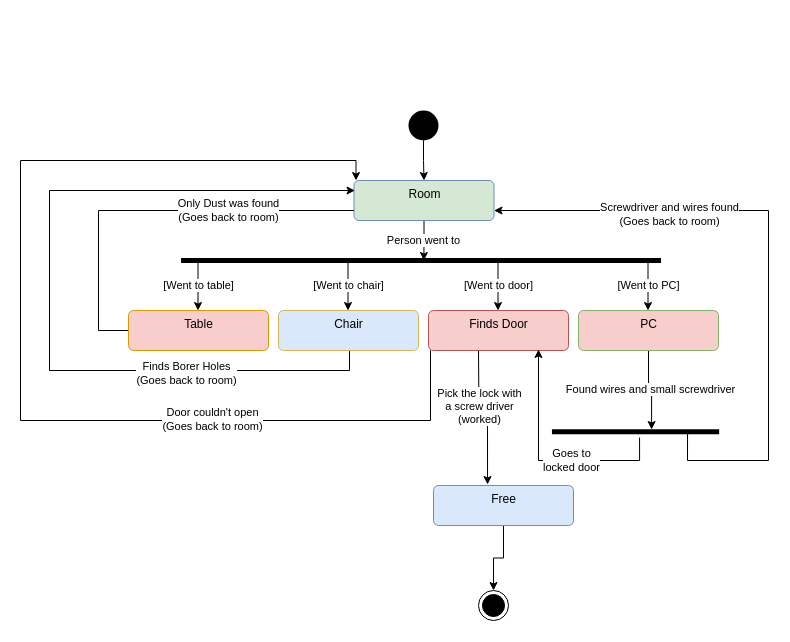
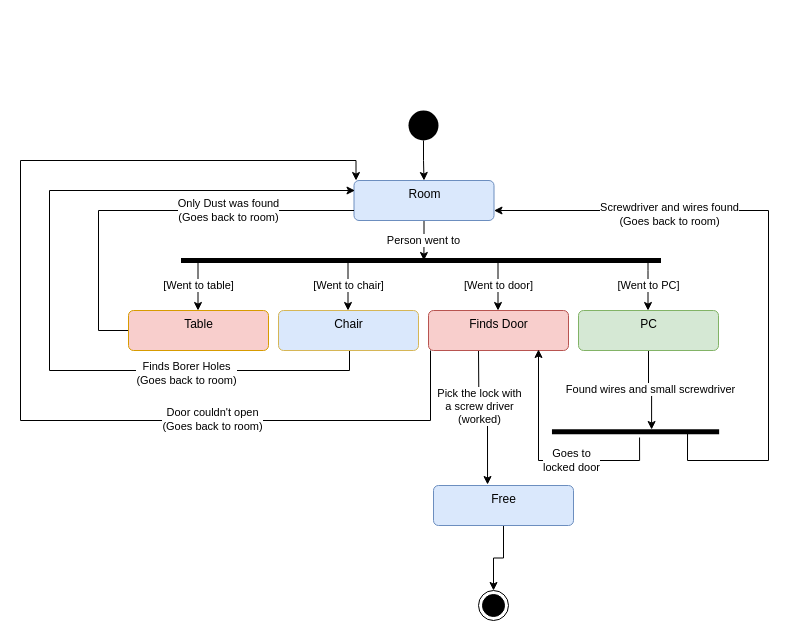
node "Room": fillcolor #d5e8d4 -> #dae8fc
node "PC": fillcolor #f8cecc -> #d5e8d4
